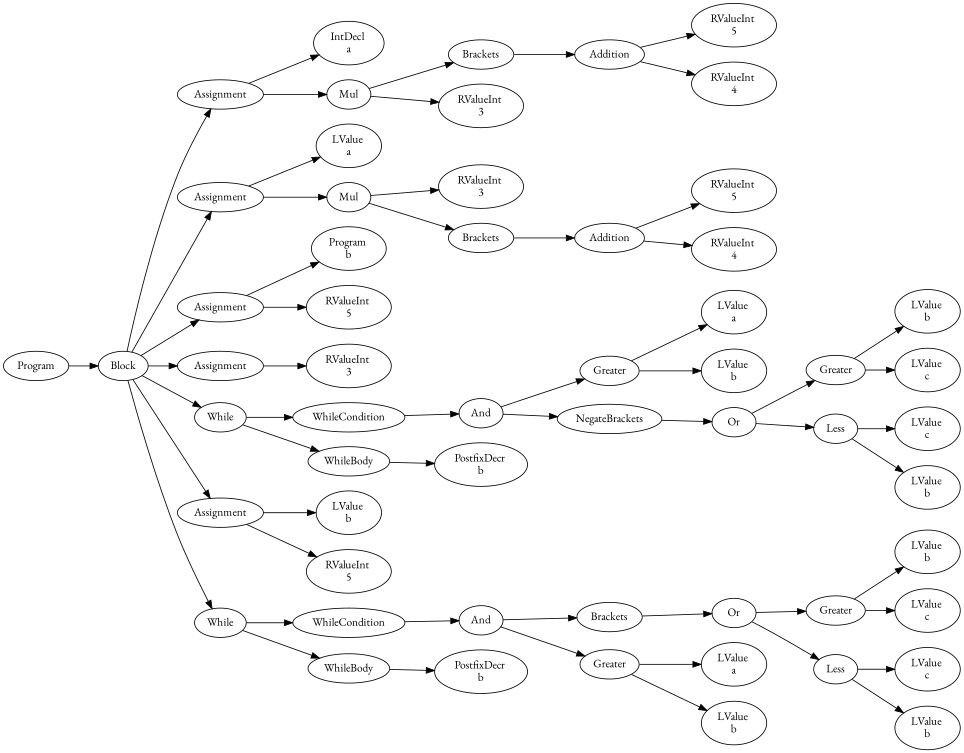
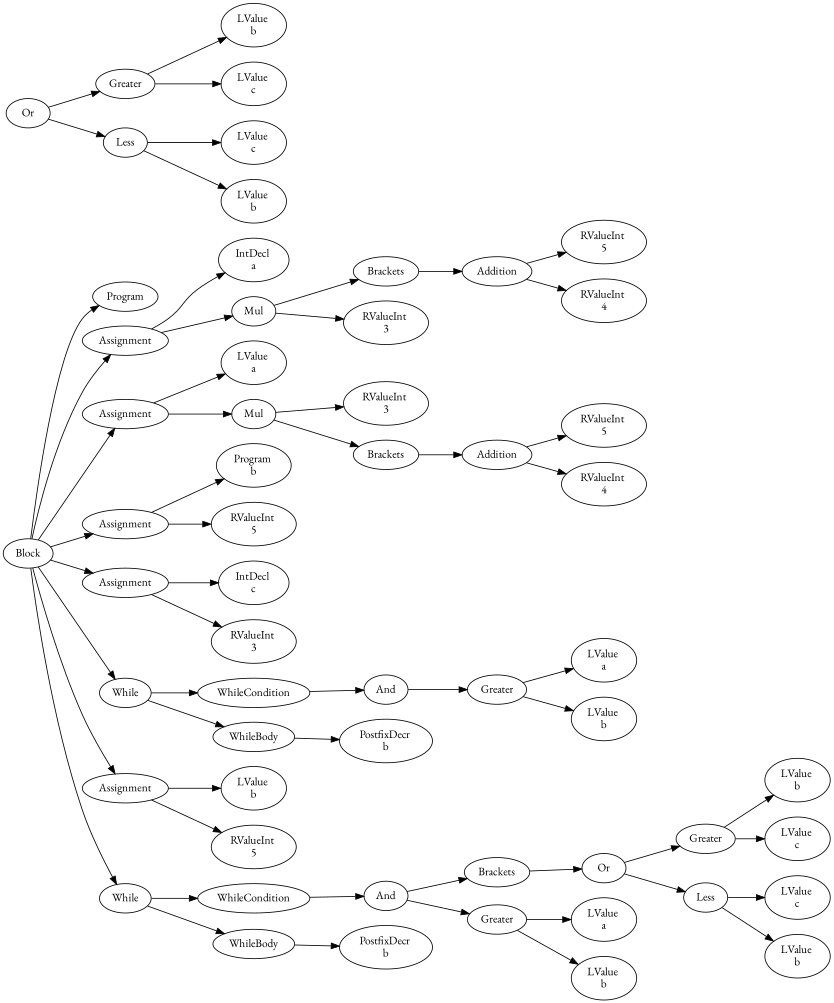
edge "Program" -> "Block": reversed
node "NegateBrackets": removed
node "IntDecl c": added
